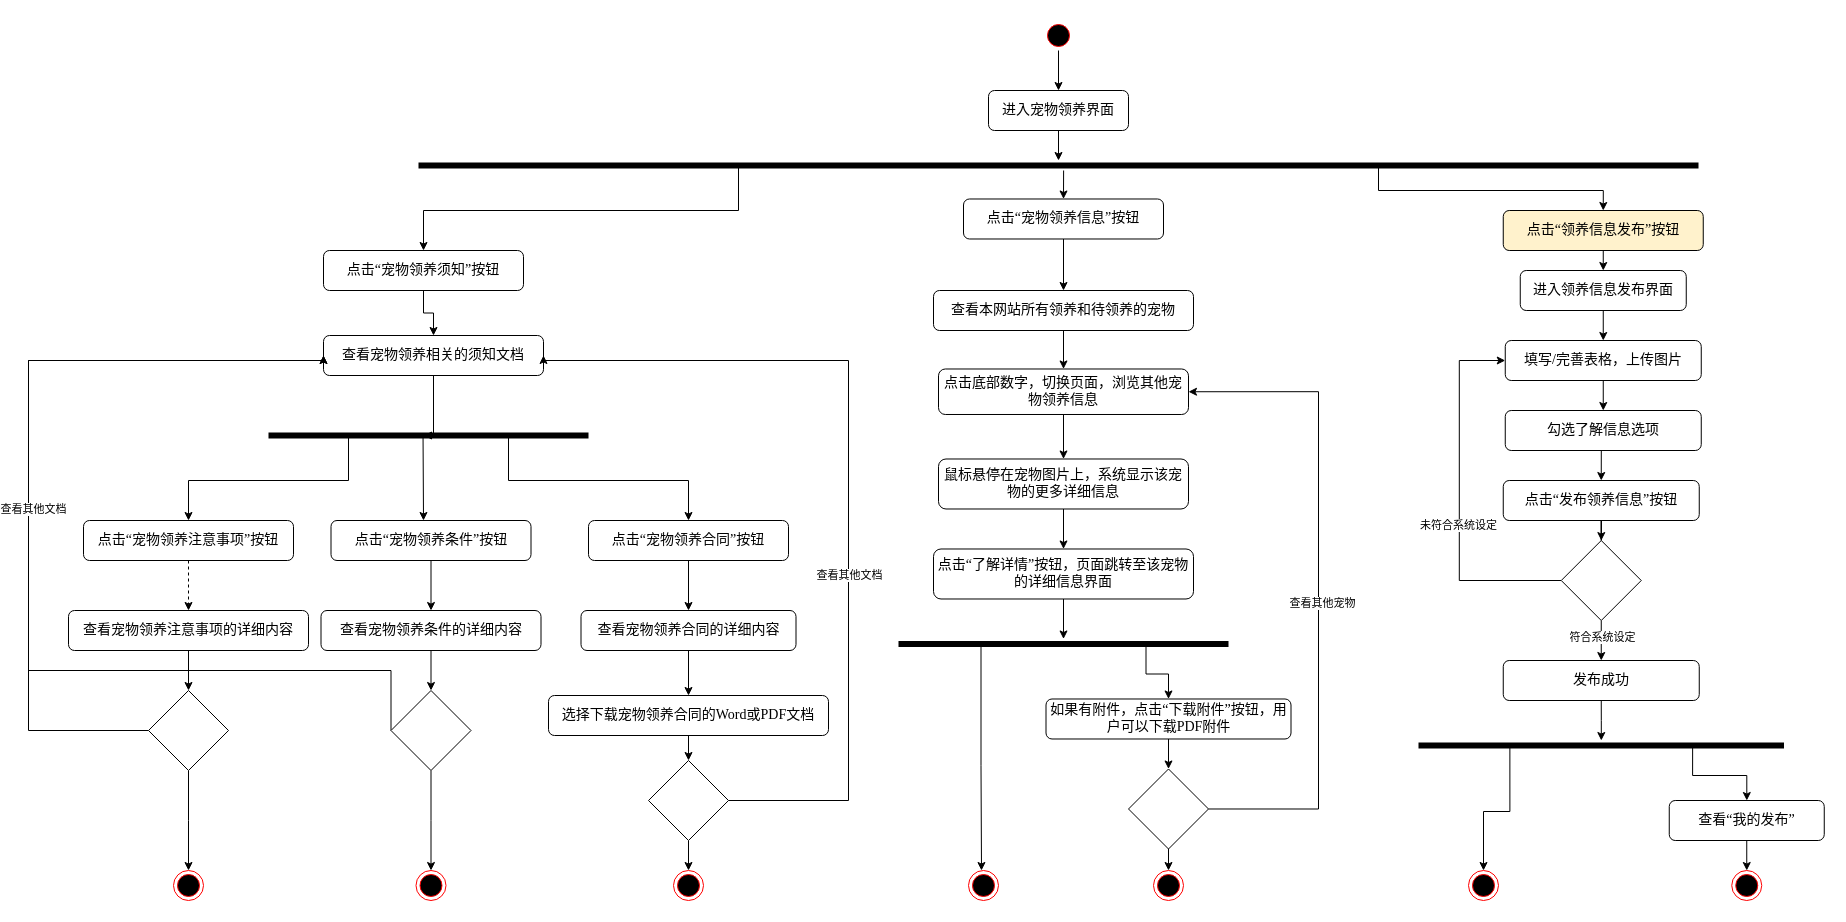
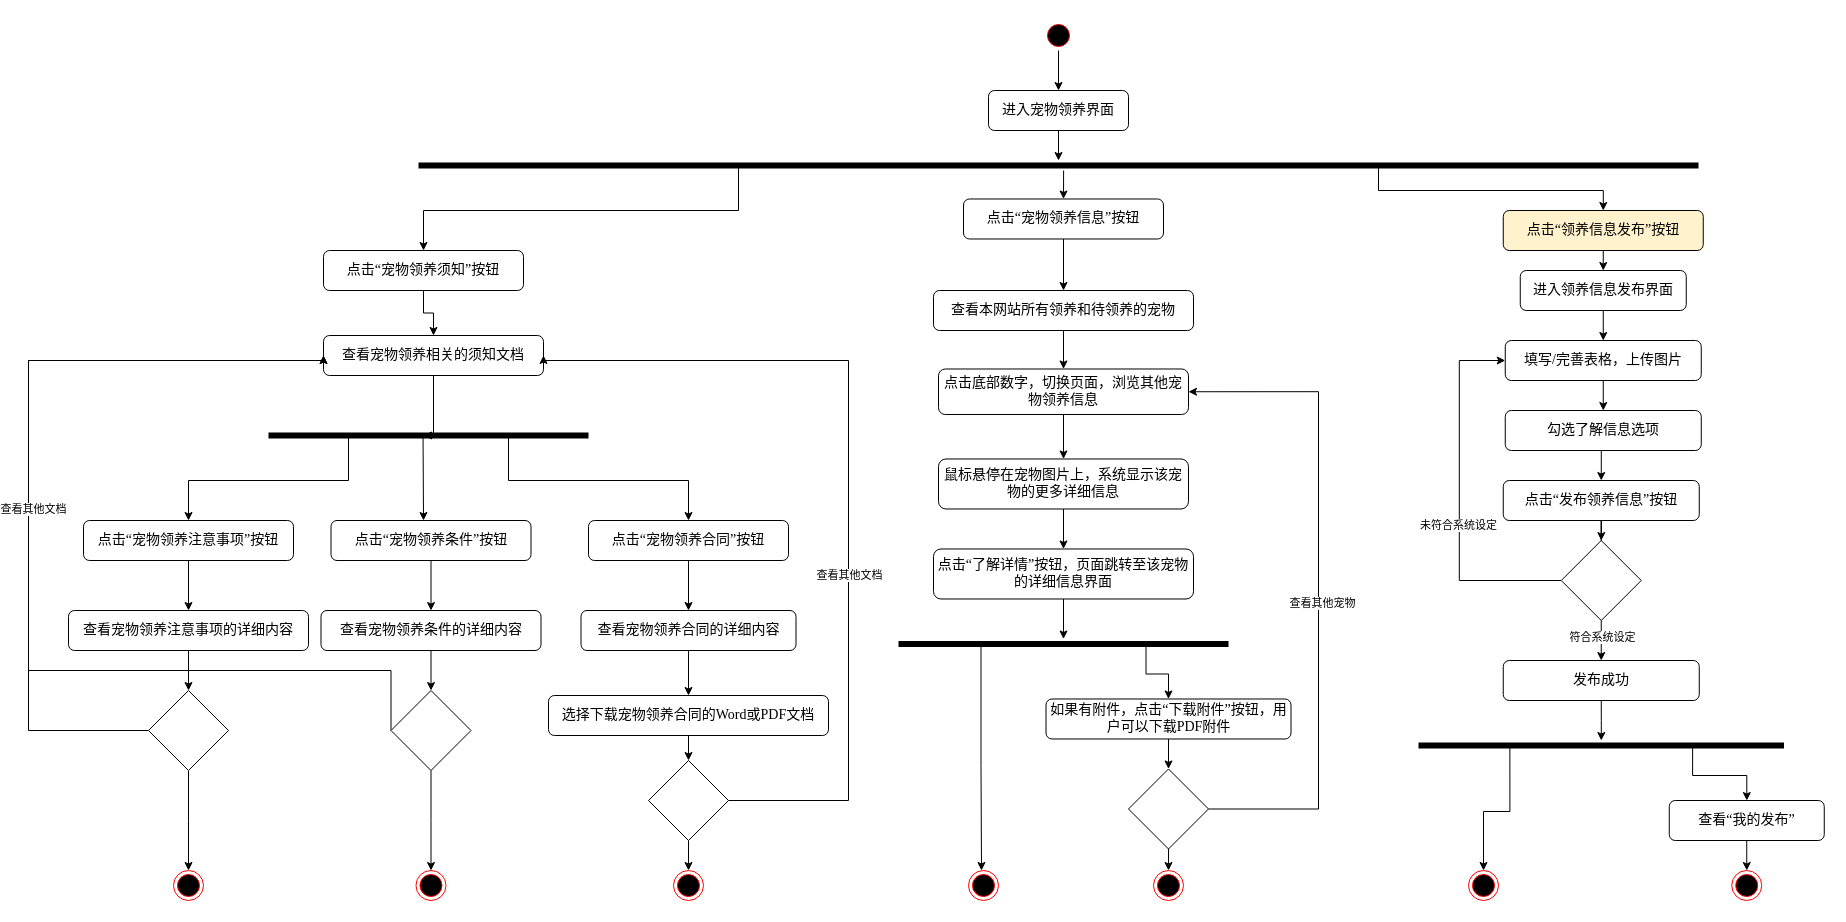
edge "点击“宠物领养注意事项”按钮" -> "查看宠物领养注意事项的详细内容": style dashed -> solid
